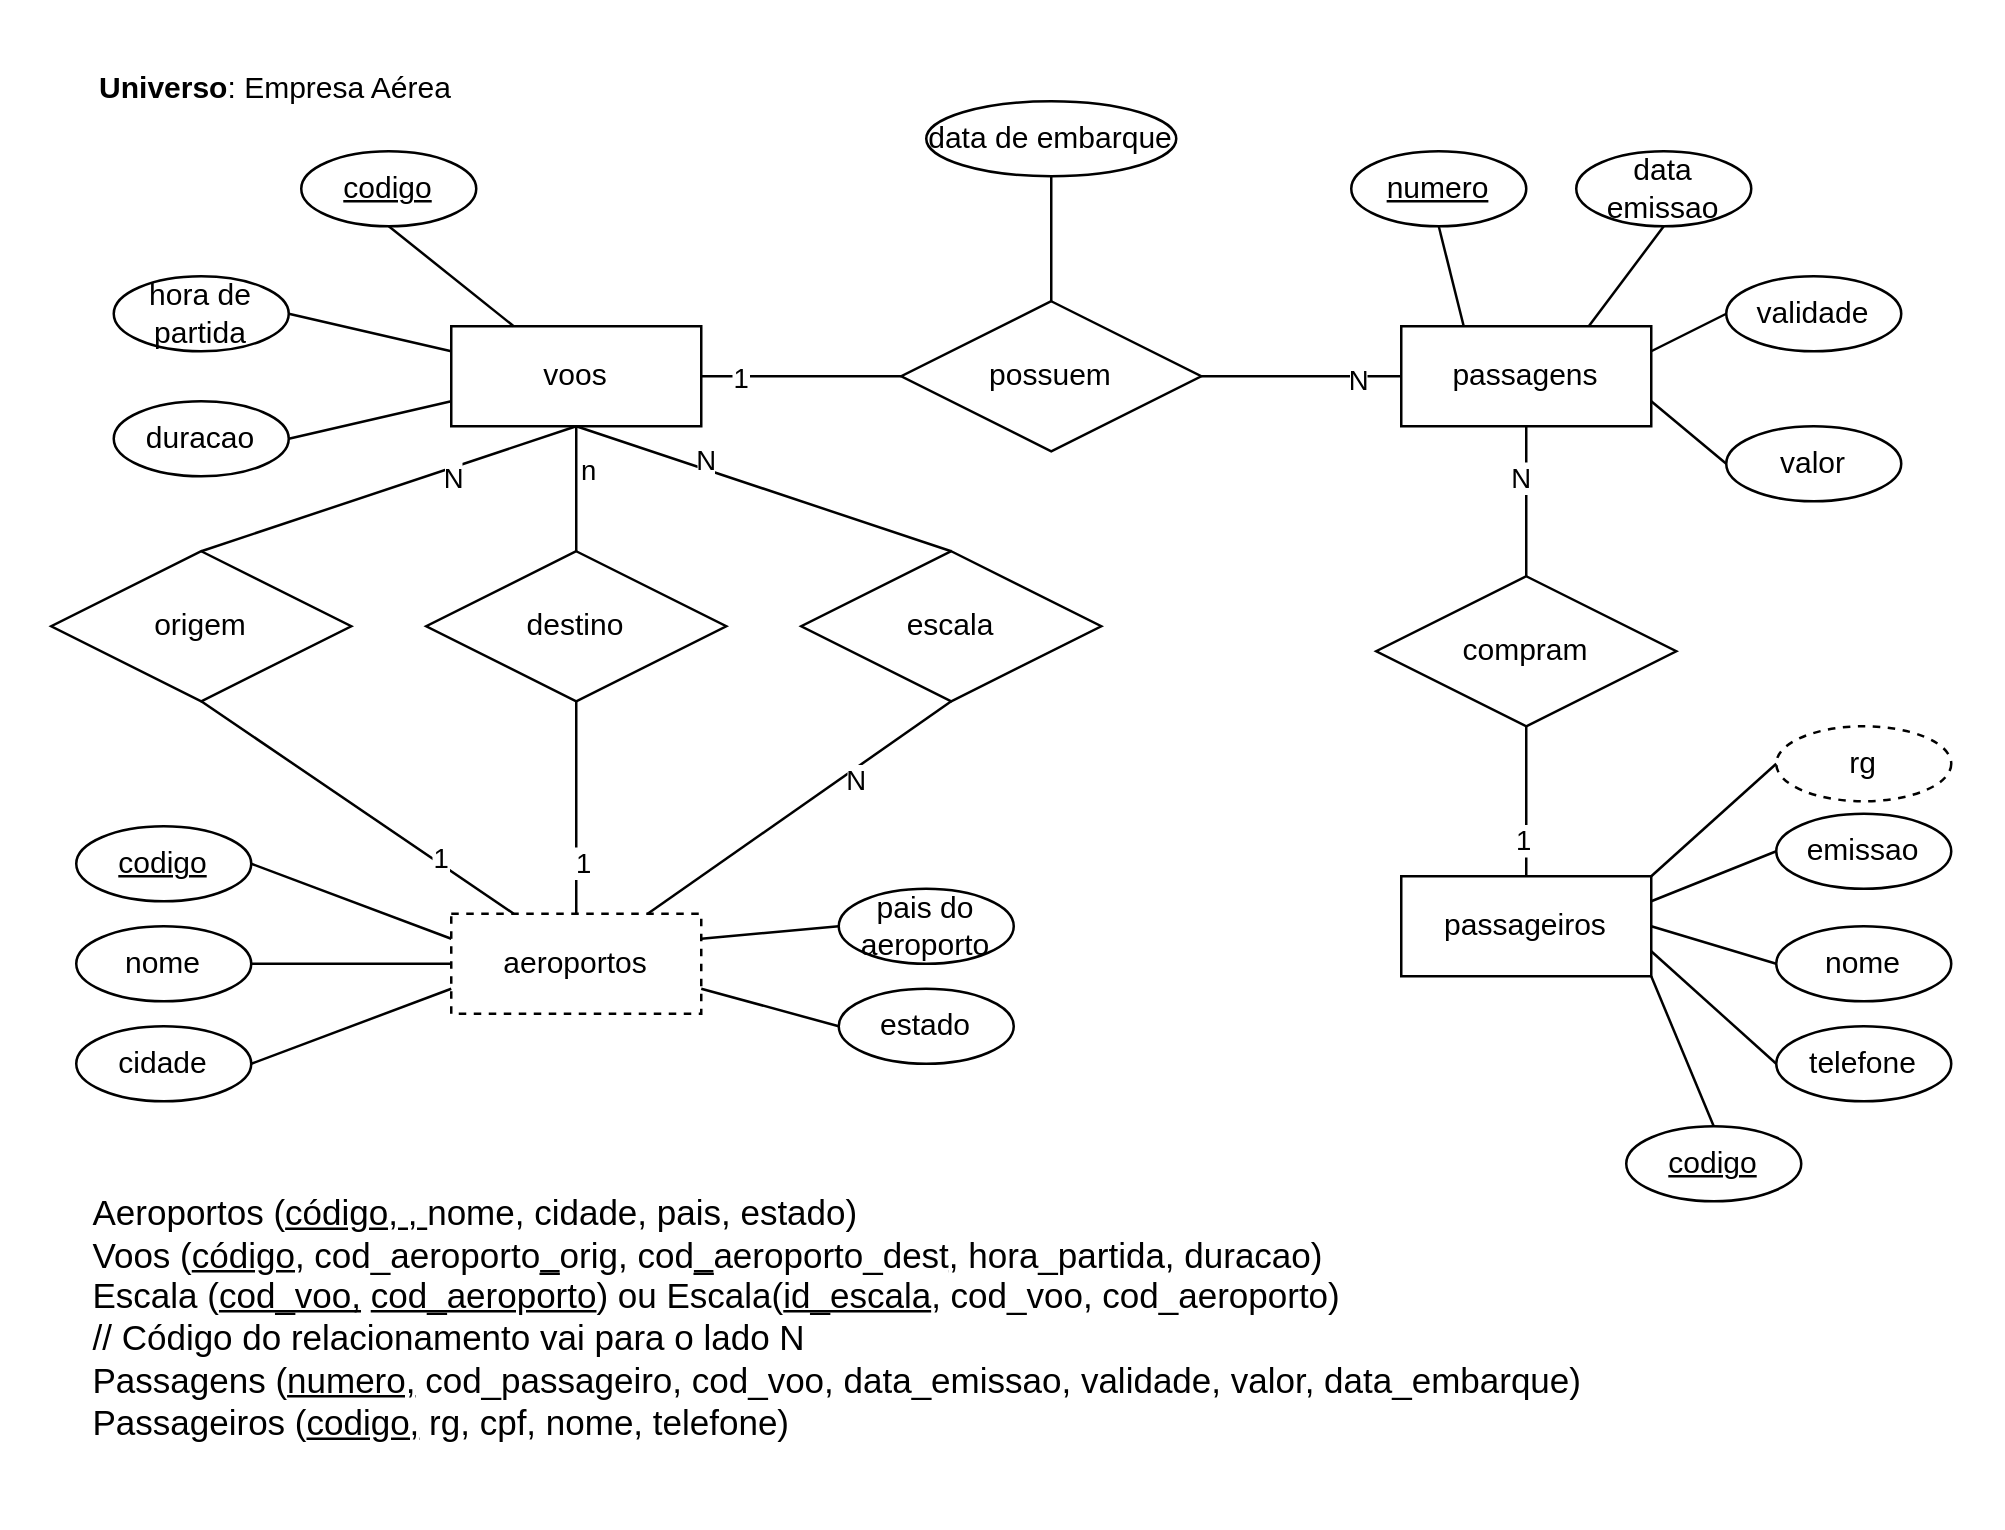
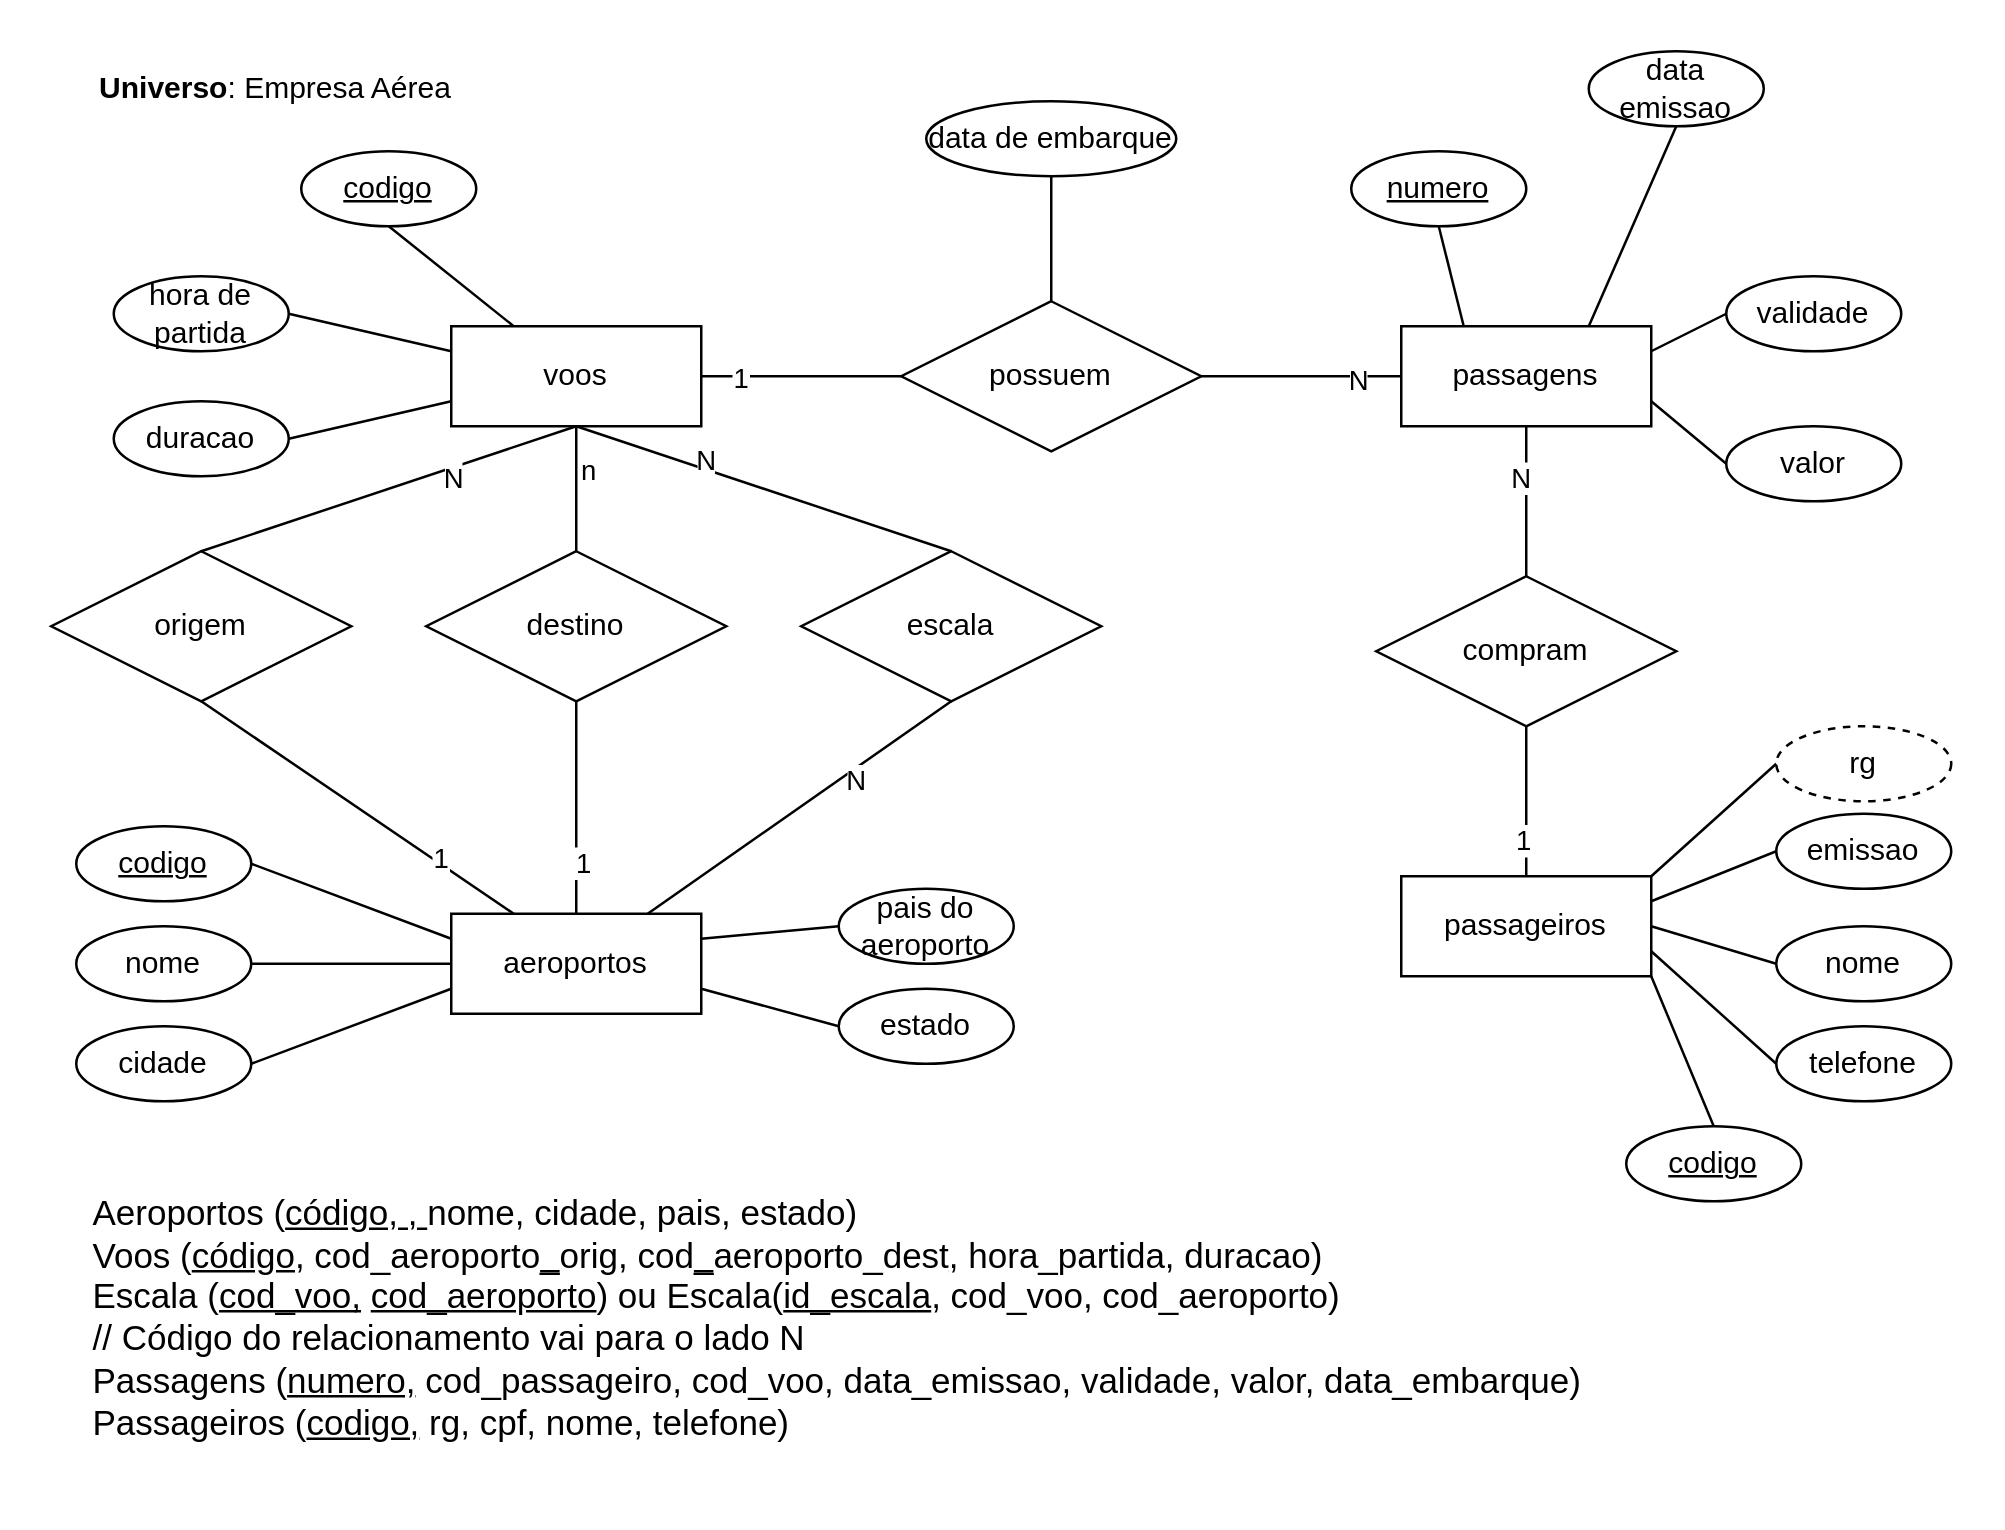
node "data emissao": moved (1664, 189) -> (1676, 89)
node "aeroportos": style dashed -> solid
